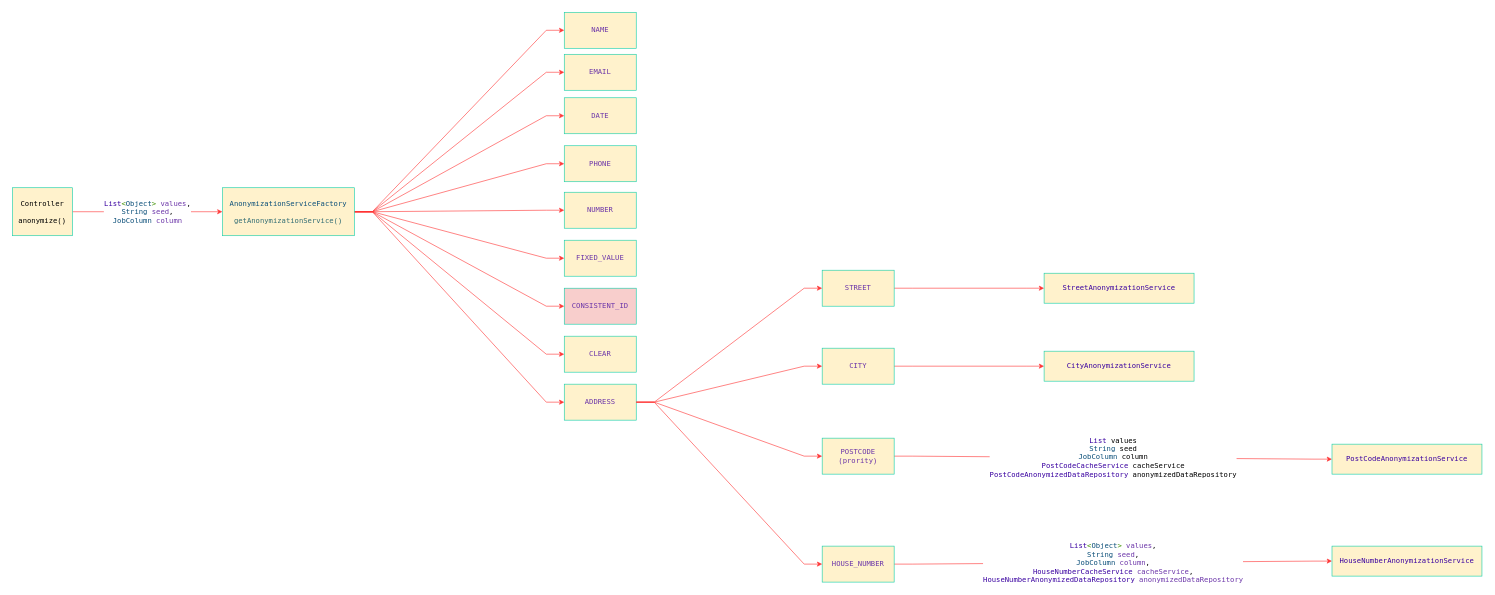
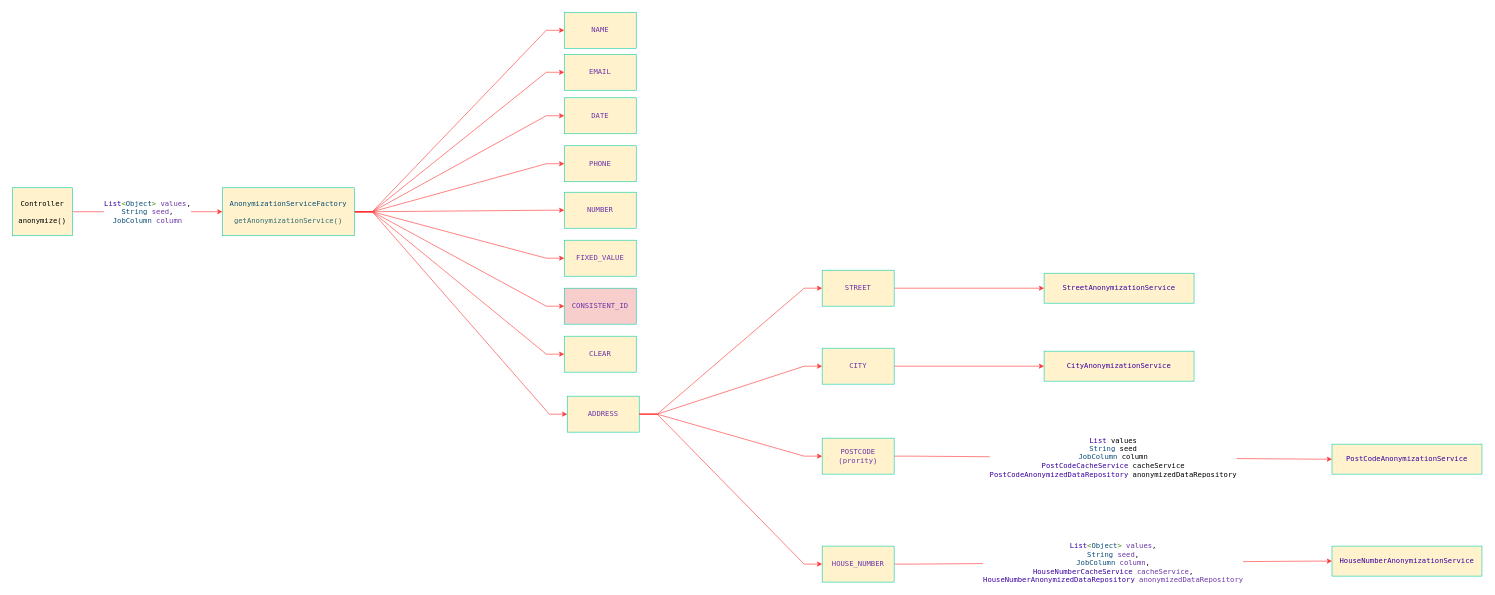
node "ADDRESS": moved (600, 402) -> (603, 414)
